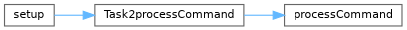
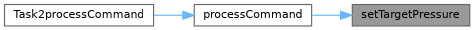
node "setup": removed
node "setTargetPressure": added
